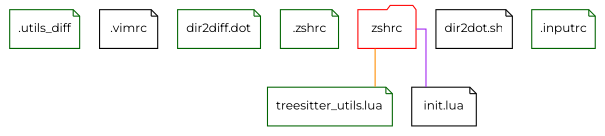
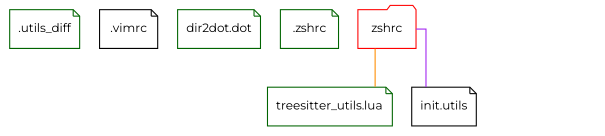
node "dir2diff.dot": label "dir2diff.dot" -> "dir2dot.dot"
node "dir2dot.sh": removed
node ".inputrc": removed
node "init.lua": label "init.lua" -> "init.utils"
